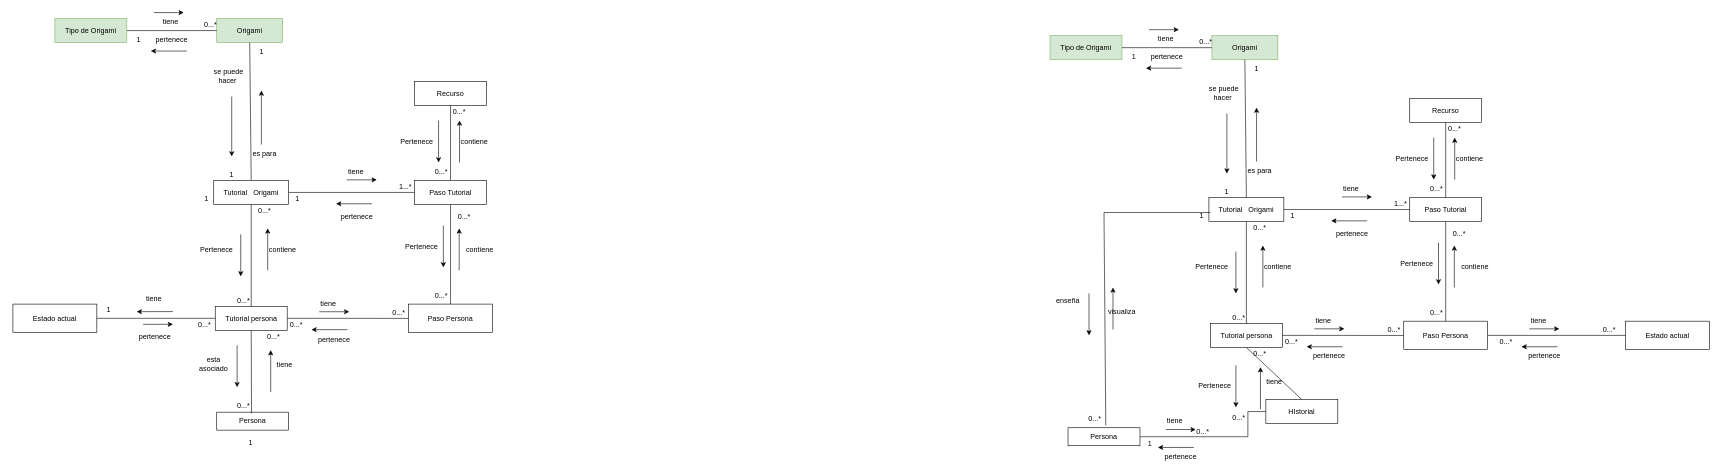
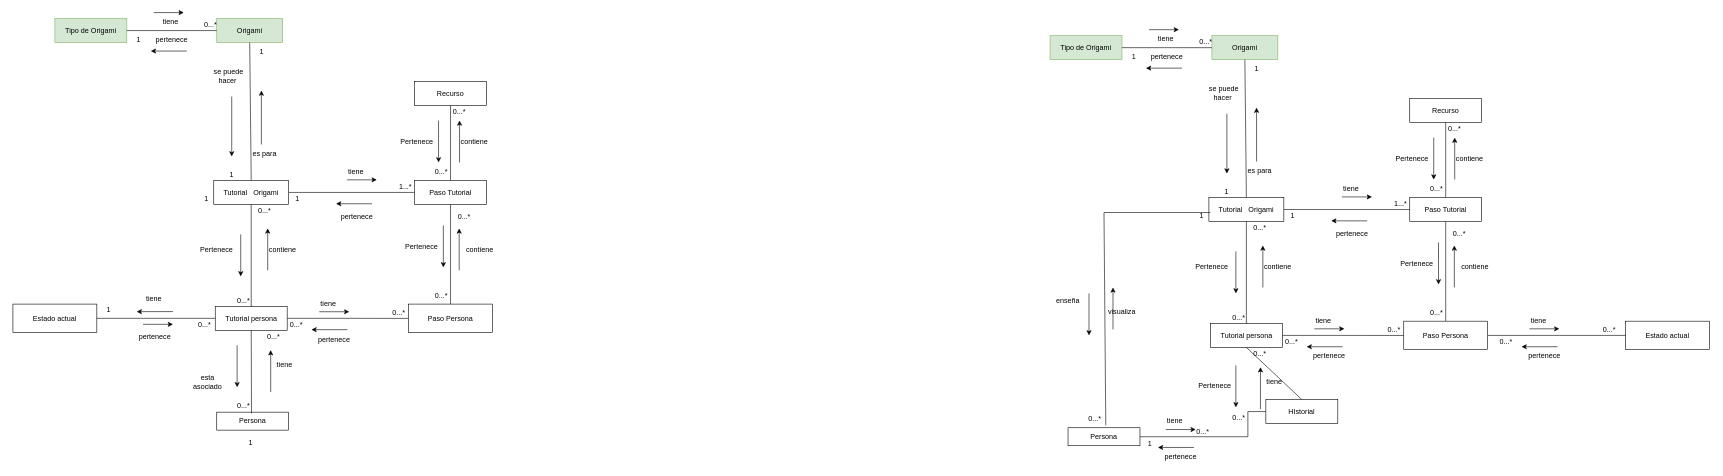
node "esta asociado": moved (213, 365) -> (207, 383)
